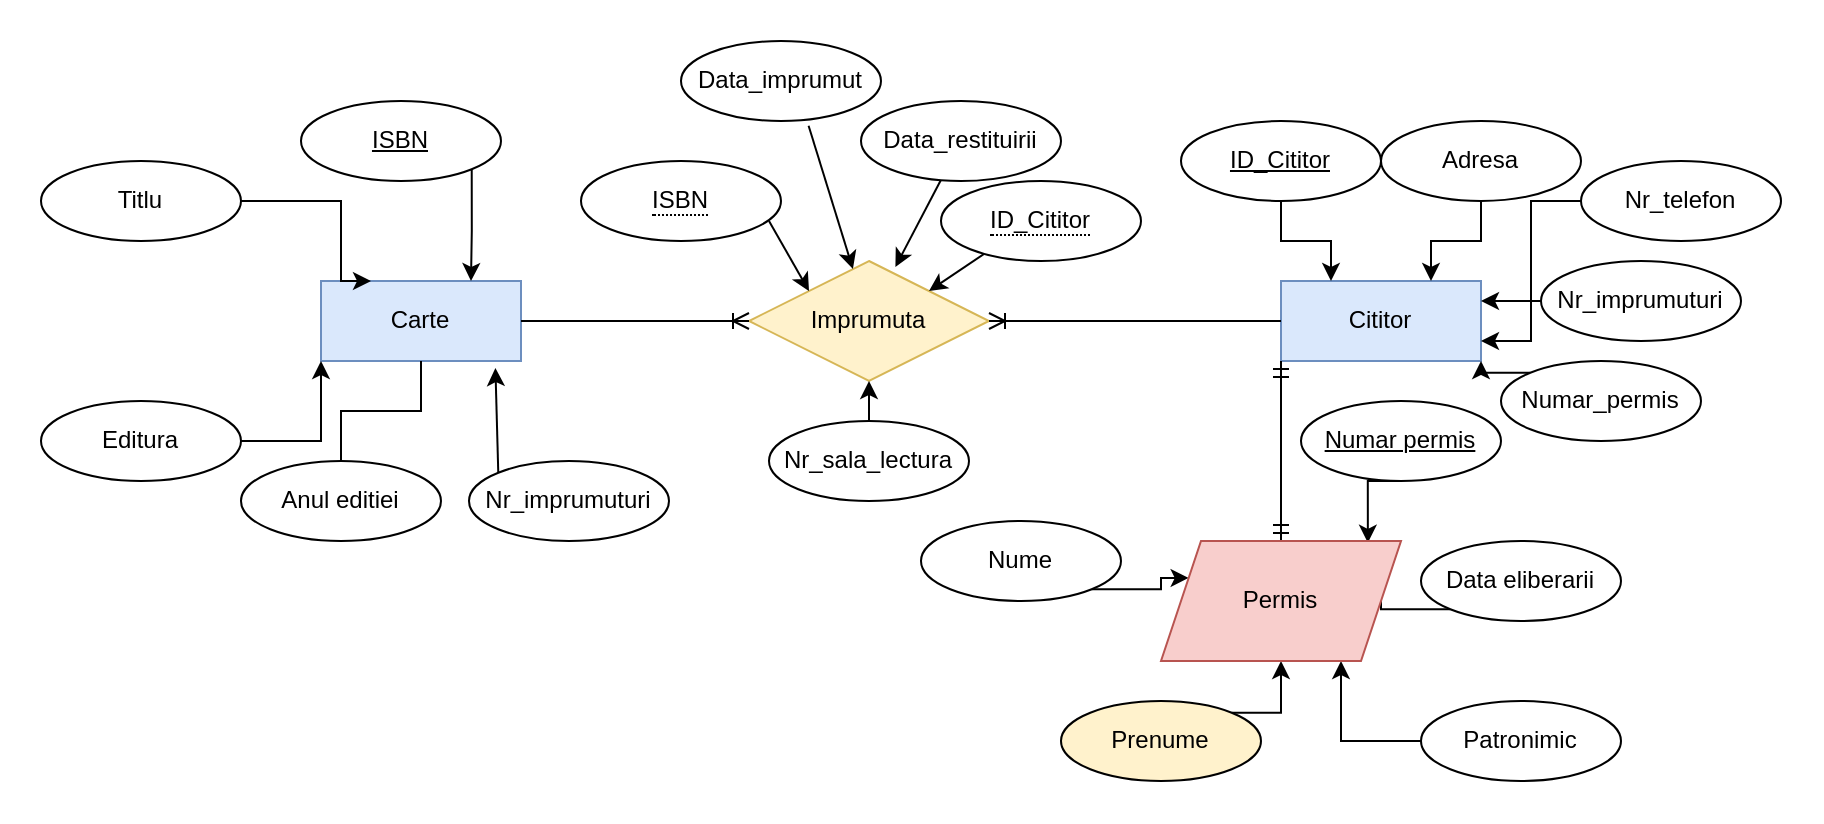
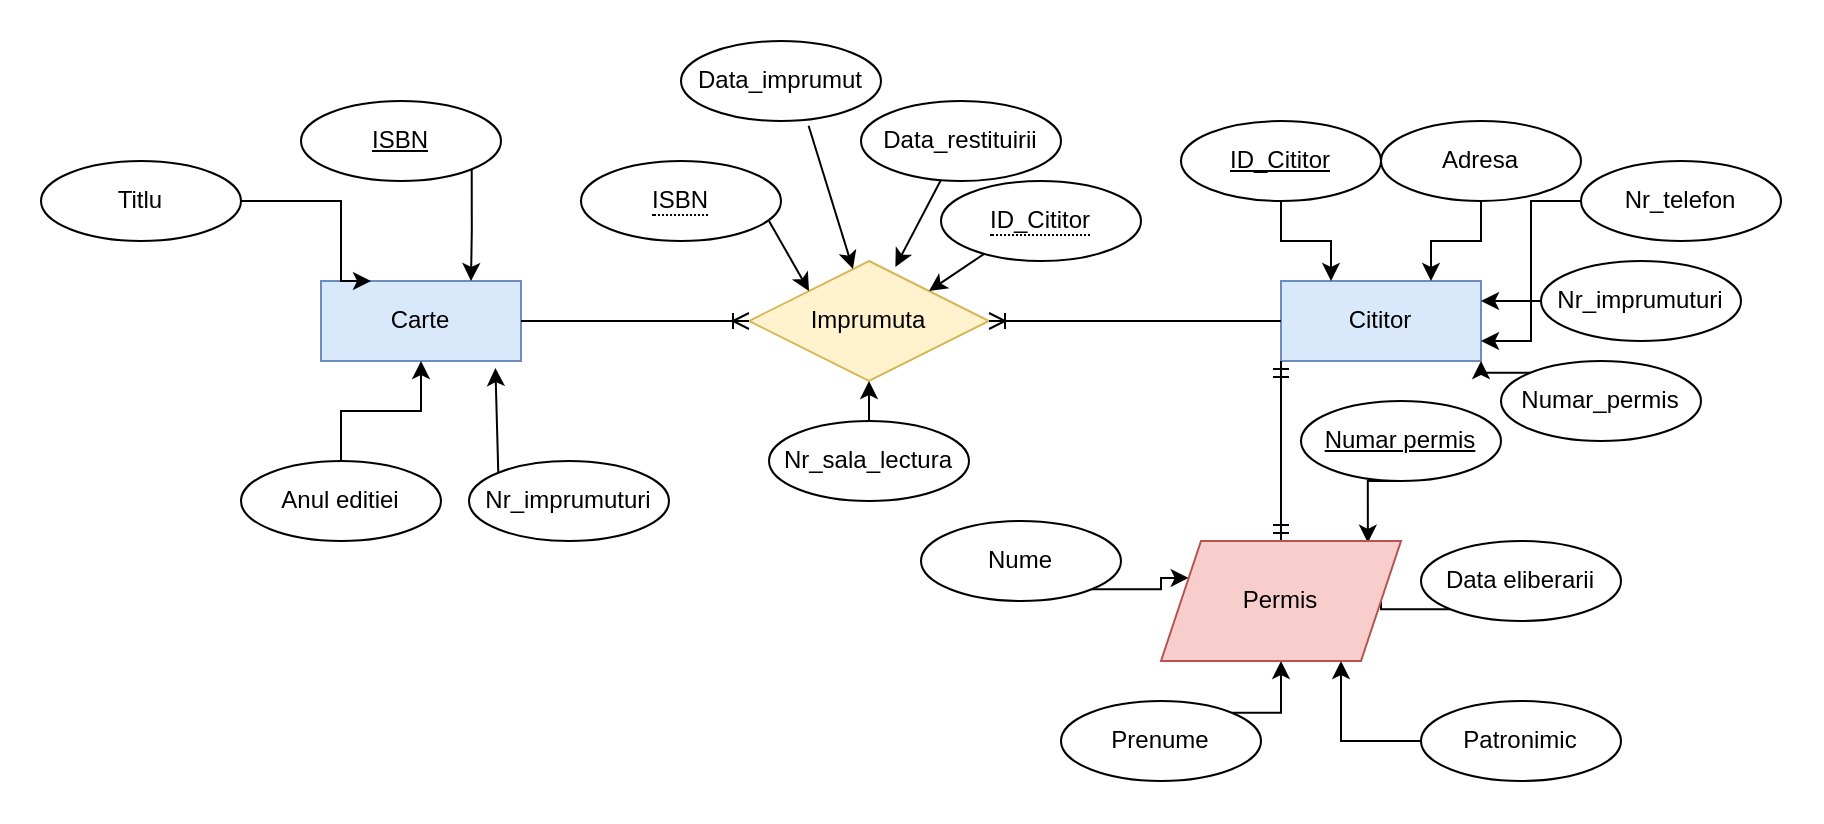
edge "Carte" -- "Anul editiei": arrowhead none -> classic
node "Editura": removed
edge "Editura" -> "Carte": removed
node "Prenume": fillcolor #fff2cc -> #ffffff
